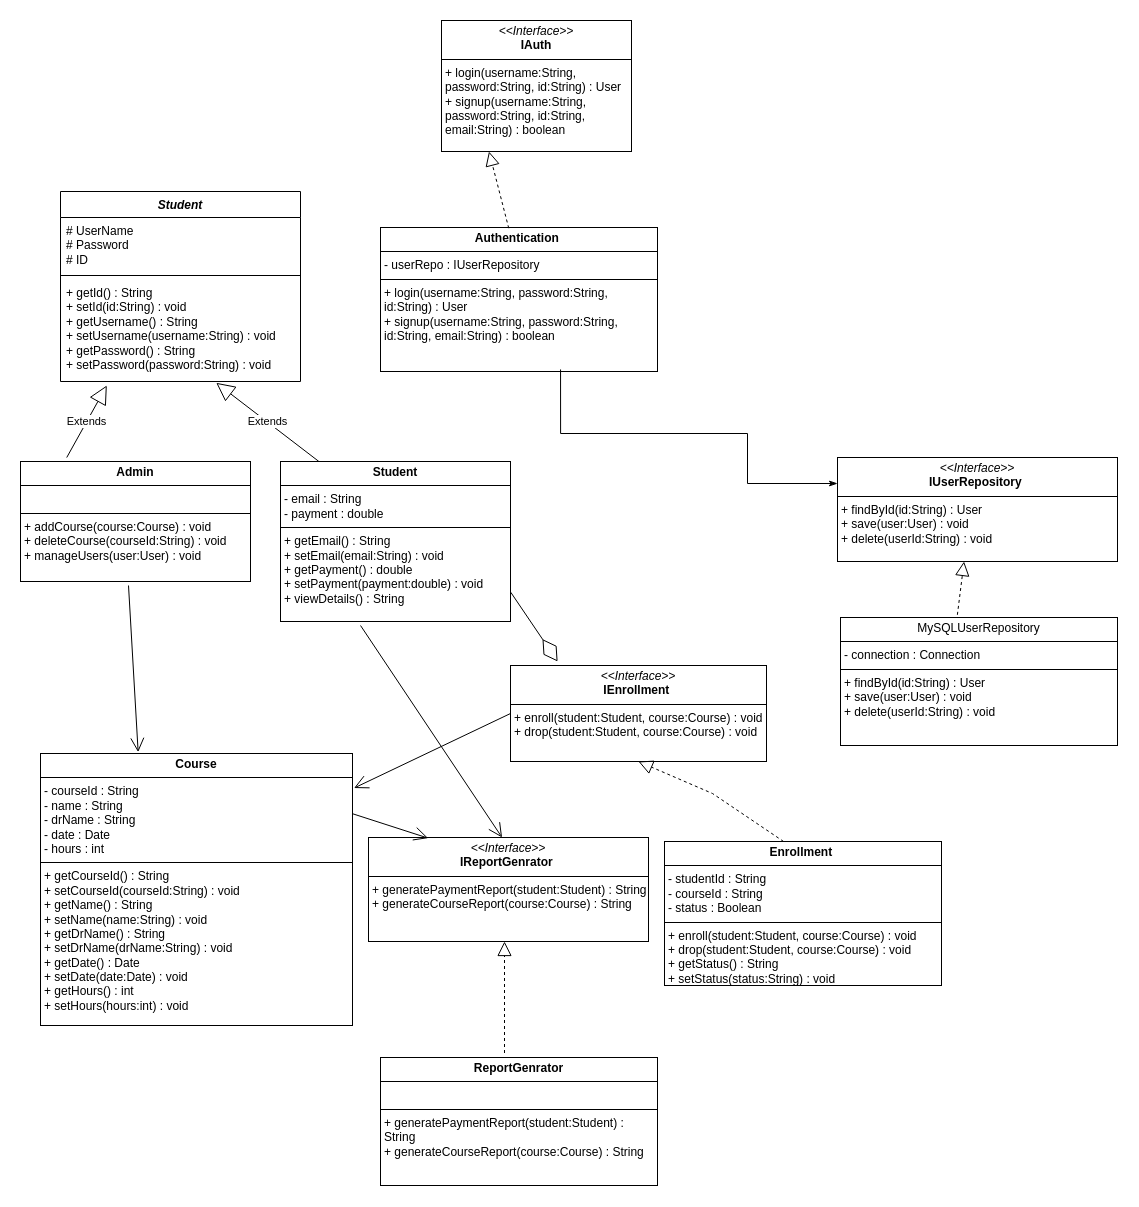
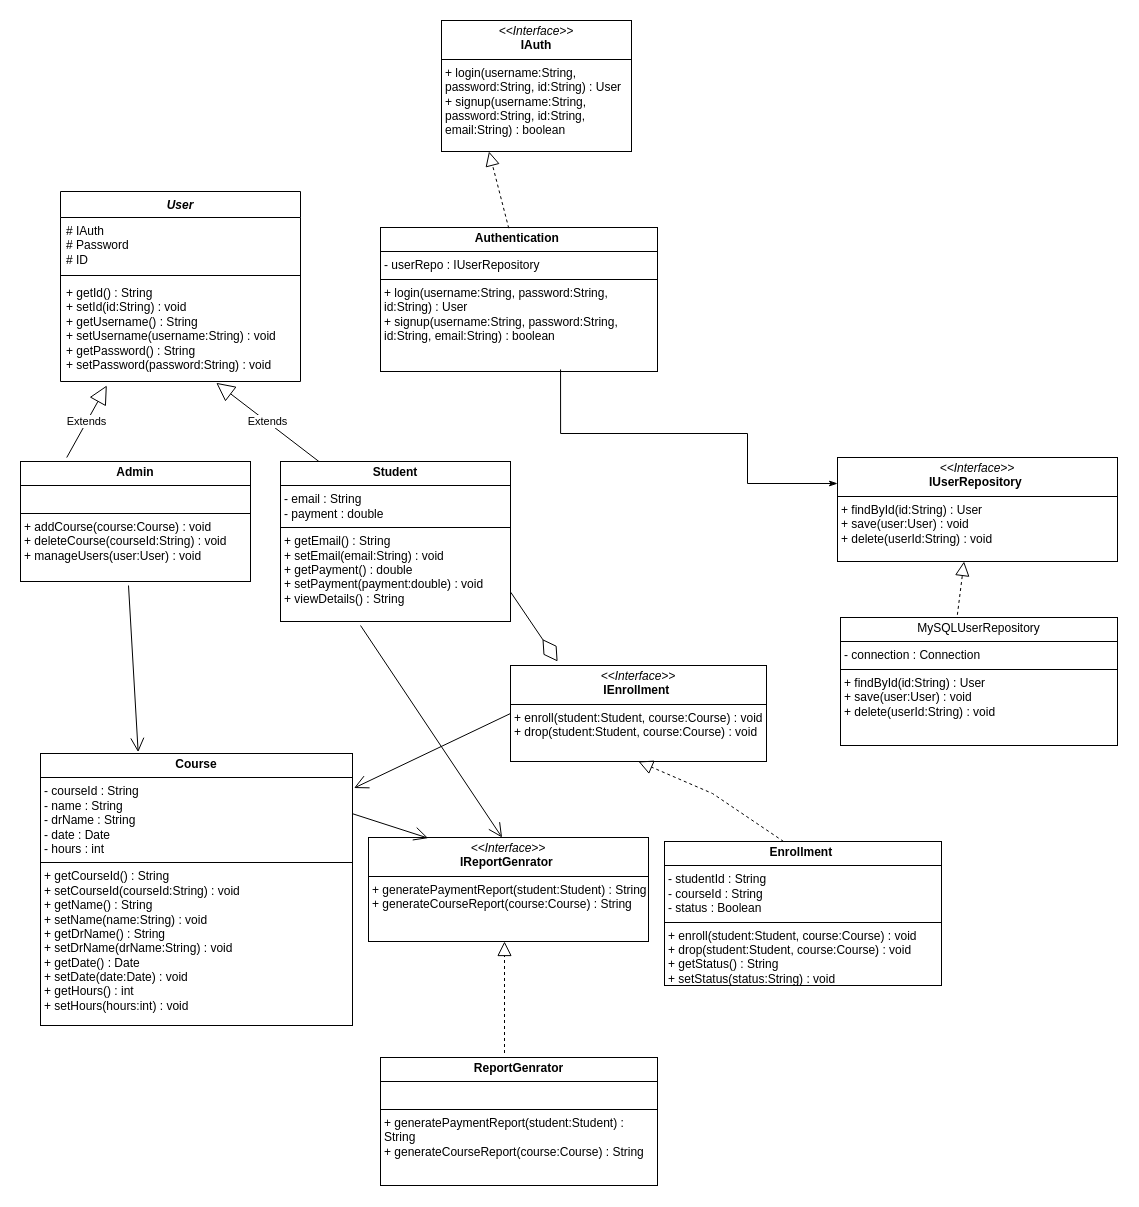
node "Student": label "Student" -> "User"
node "# UserName # Password # ID": label "# UserName # Password # ID" -> "# IAuth # Password # ID"
